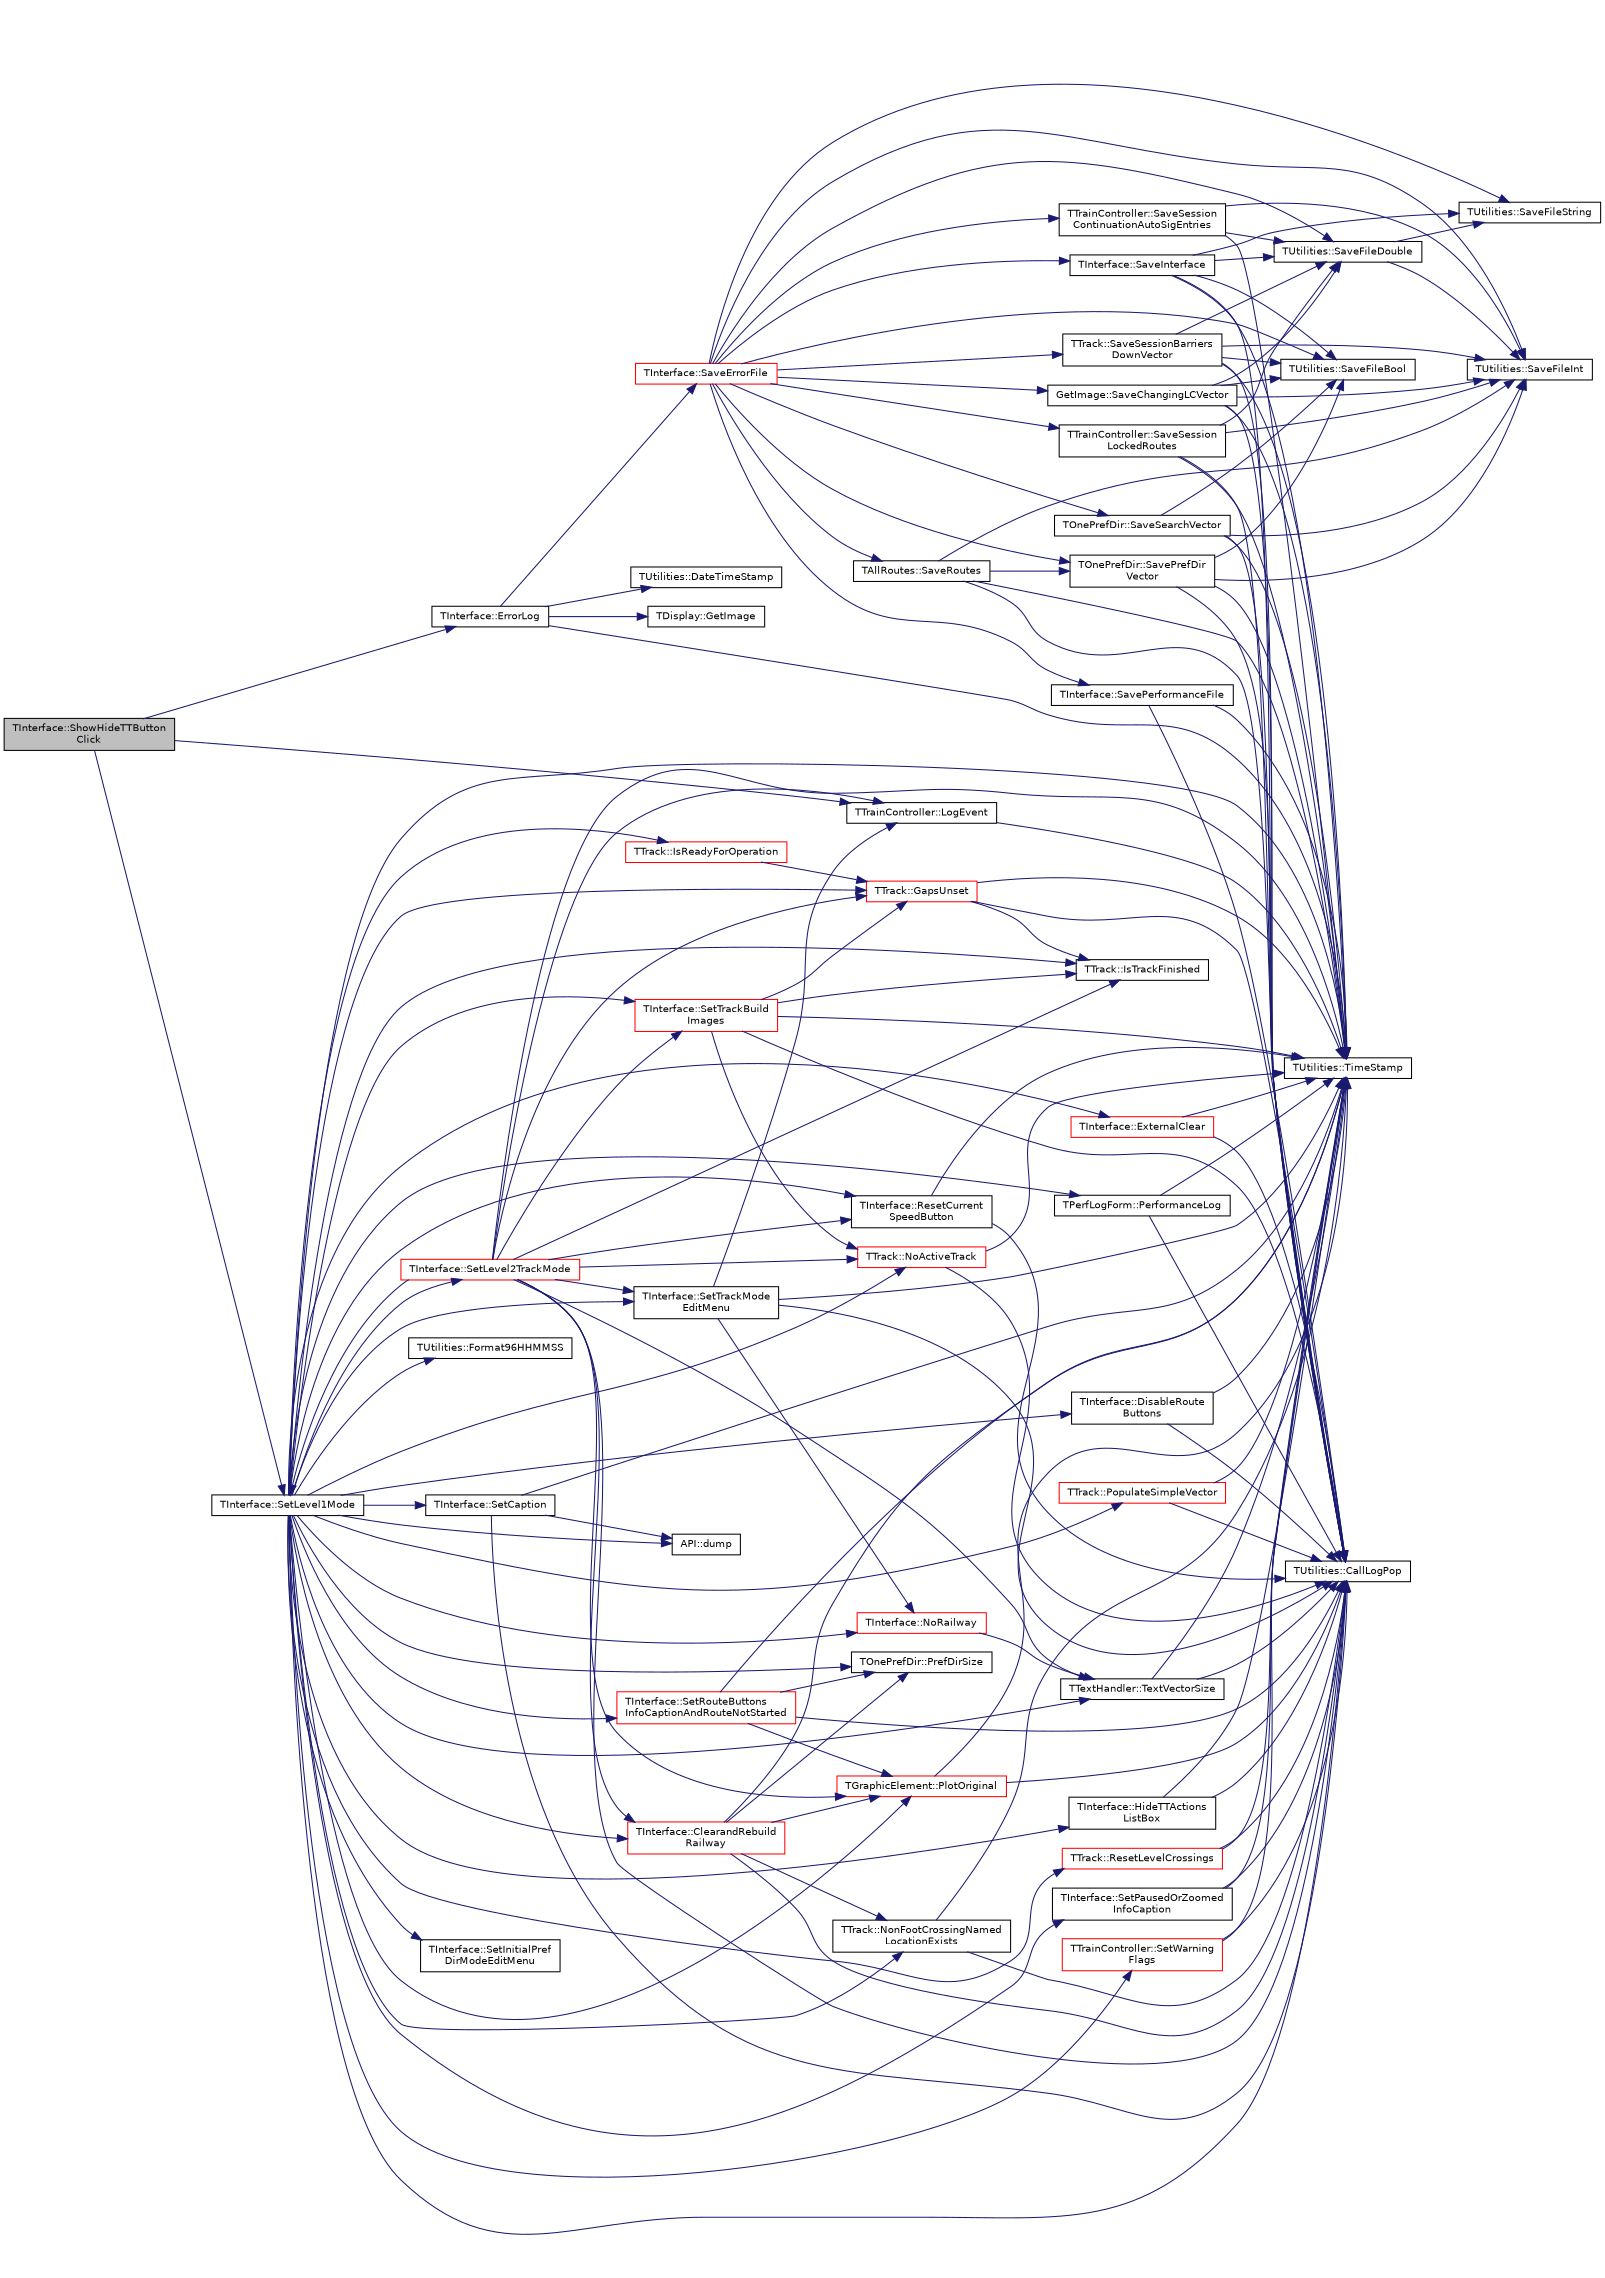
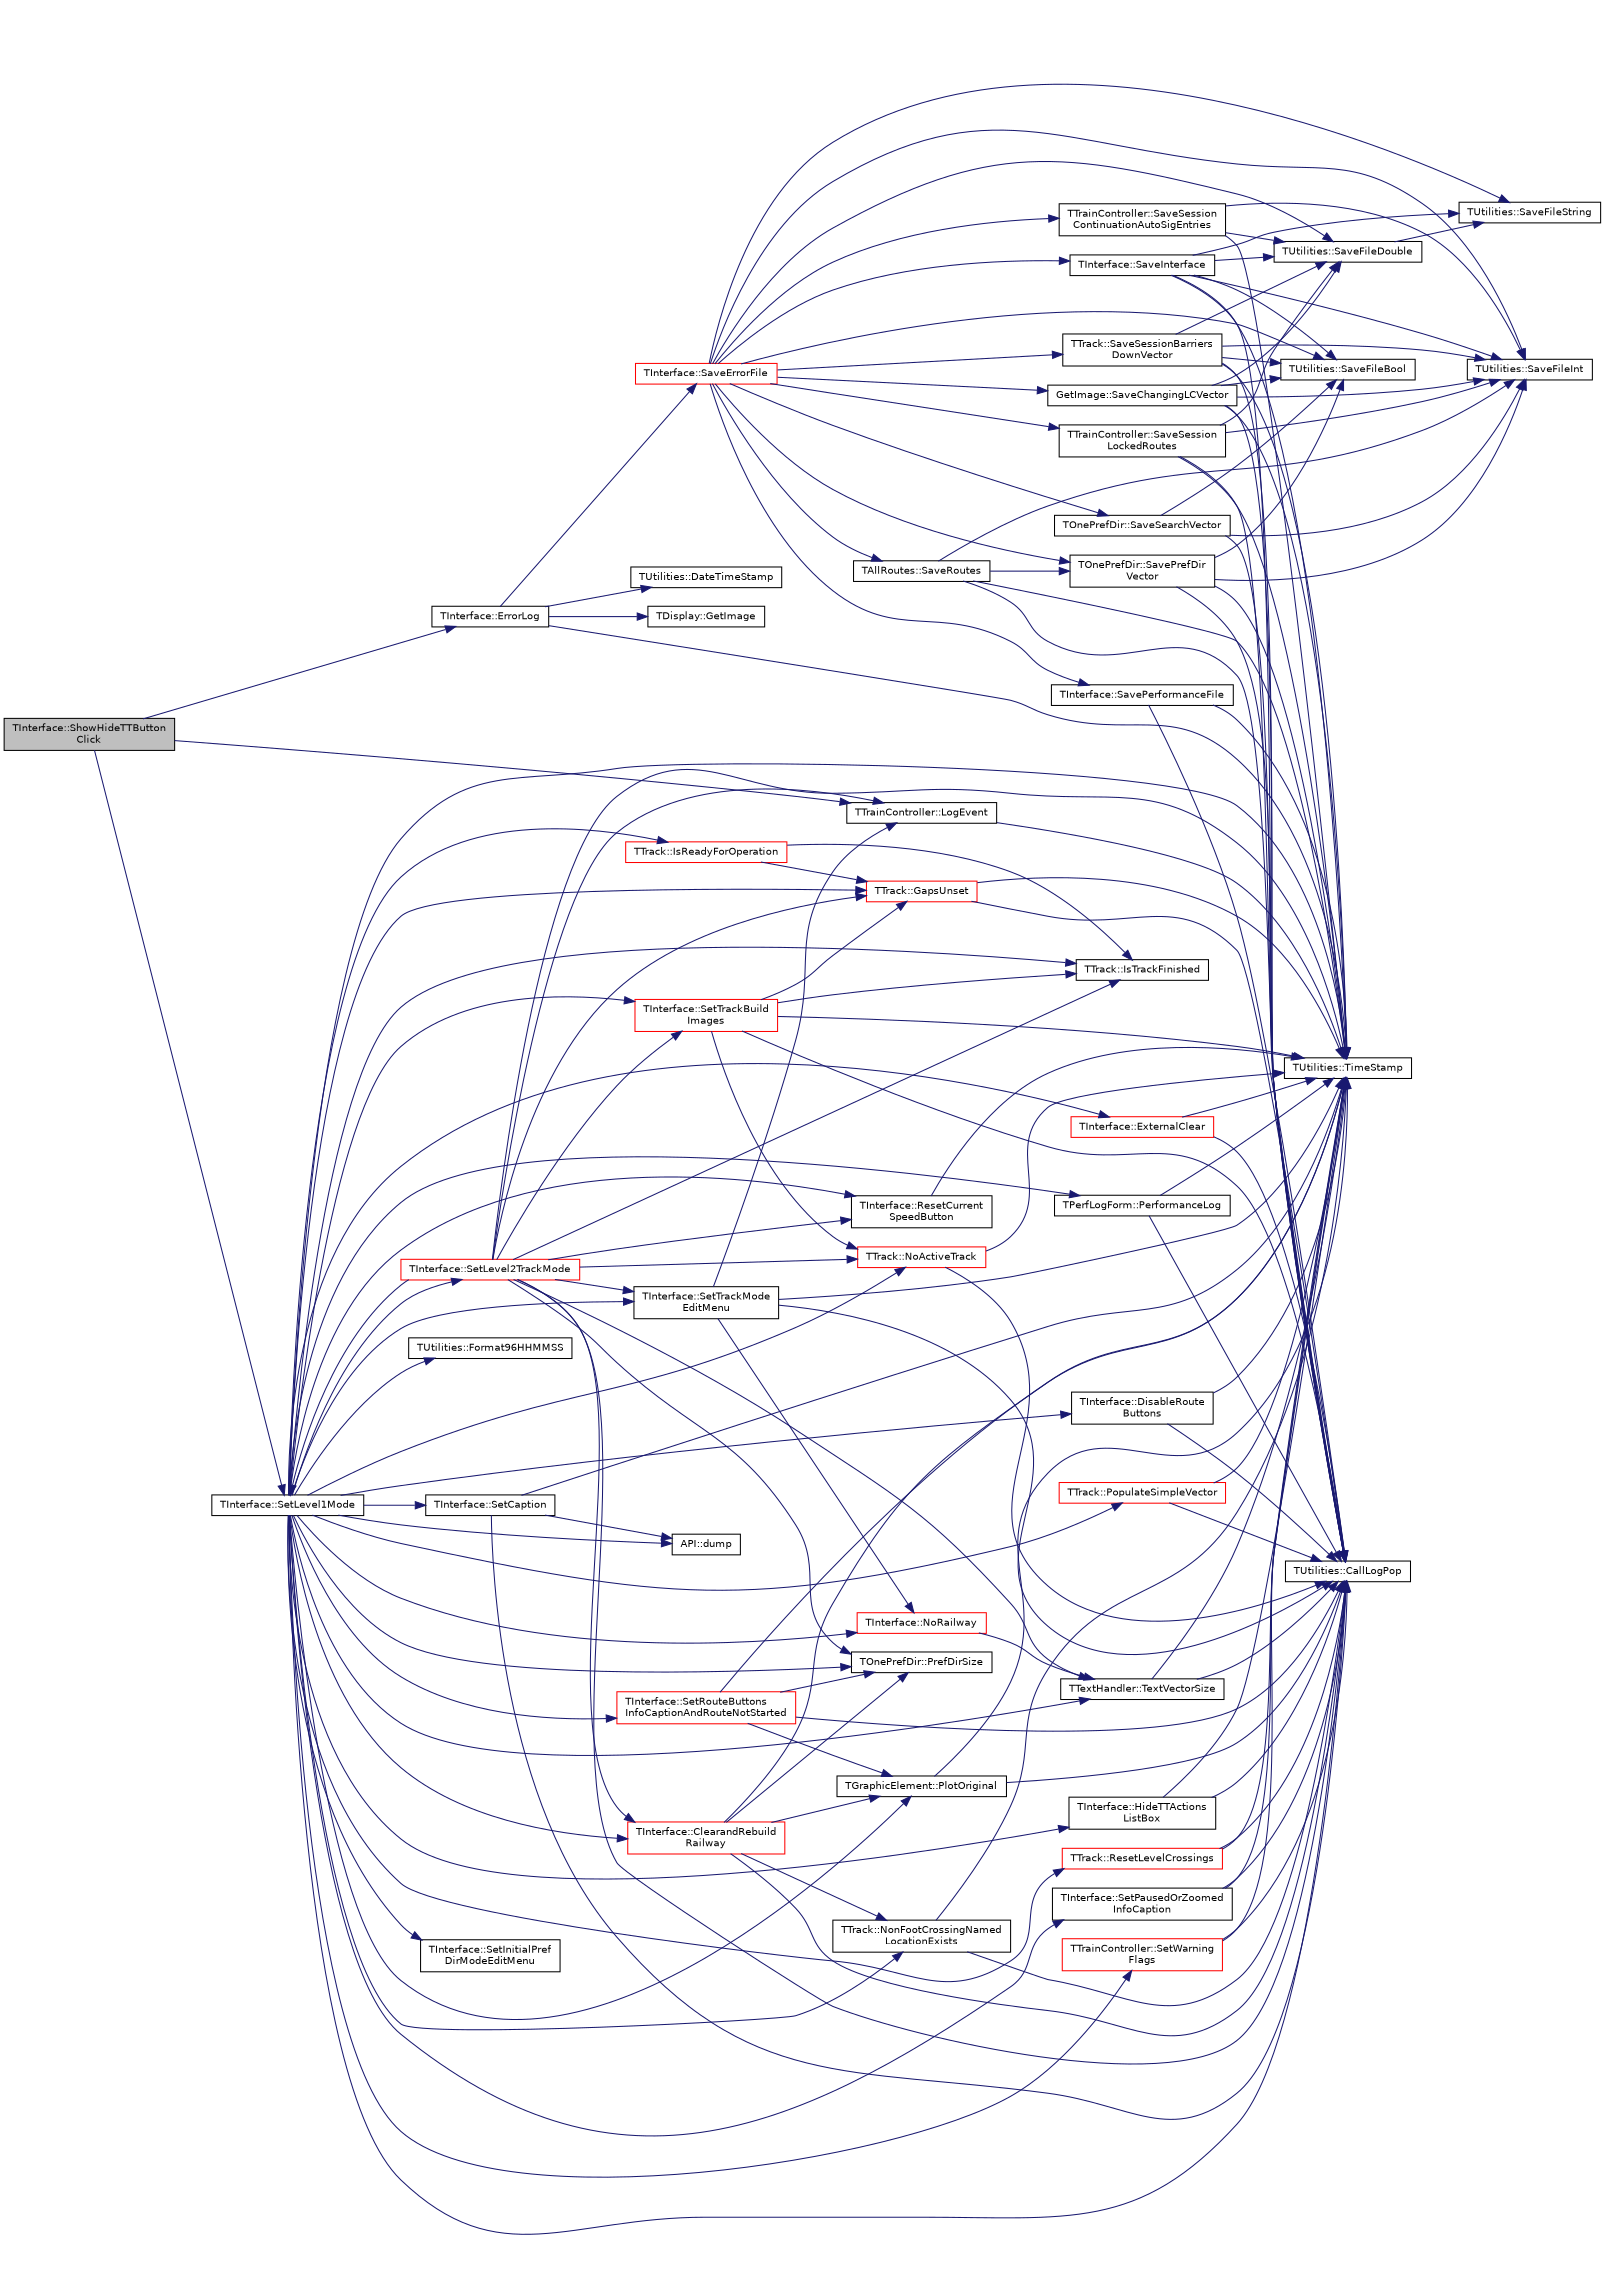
edge "TUtilities::SaveFileDouble" -> "TUtilities::SaveFileInt": now "TInterface::SaveInterface" -> "TUtilities::SaveFileInt"
edge "TOnePrefDir::SaveSearchVector" -> "TUtilities::TimeStamp": removed
edge "TTrack::GapsUnset" -> "TTrack::IsTrackFinished": now "TTrack::IsReadyForOperation" -> "TTrack::IsTrackFinished"
edge "TInterface::ResetCurrent SpeedButton" -> "TUtilities::CallLogPop": removed
edge "TInterface::SetLevel2TrackMode" -> "TGraphicElement::PlotOriginal": now "TInterface::SetLevel2TrackMode" -> "TOnePrefDir::PrefDirSize"
node "TGraphicElement::PlotOriginal": color red -> black
